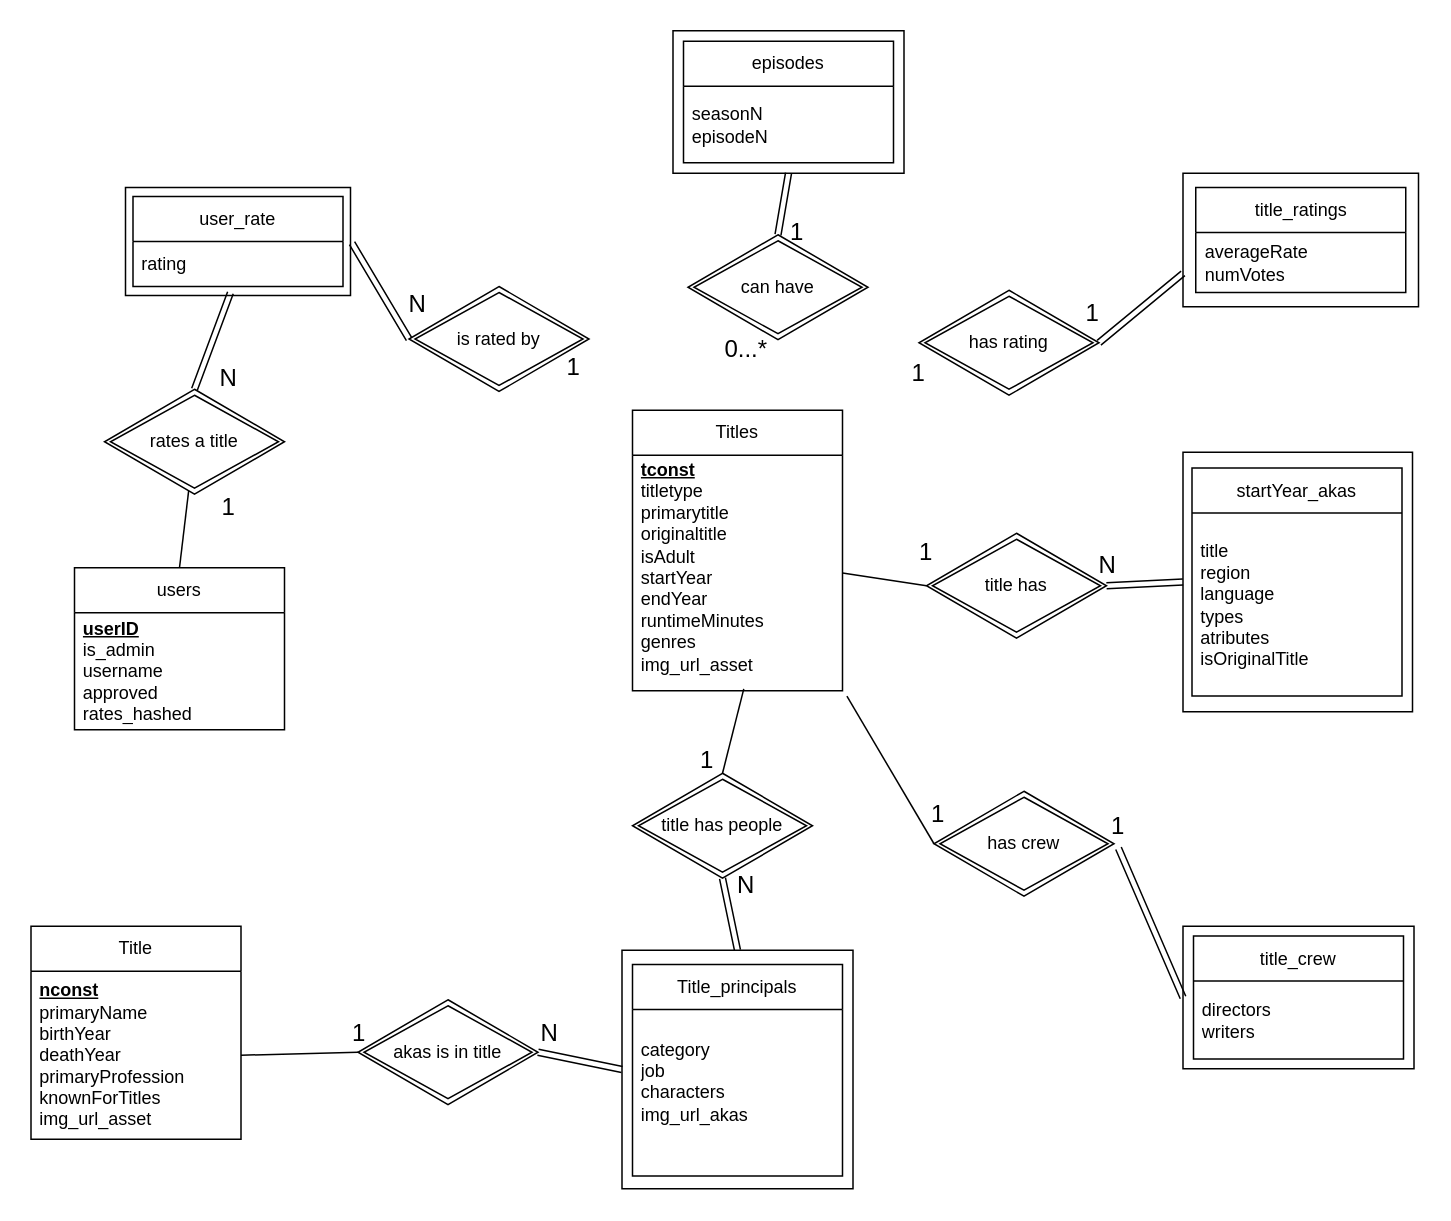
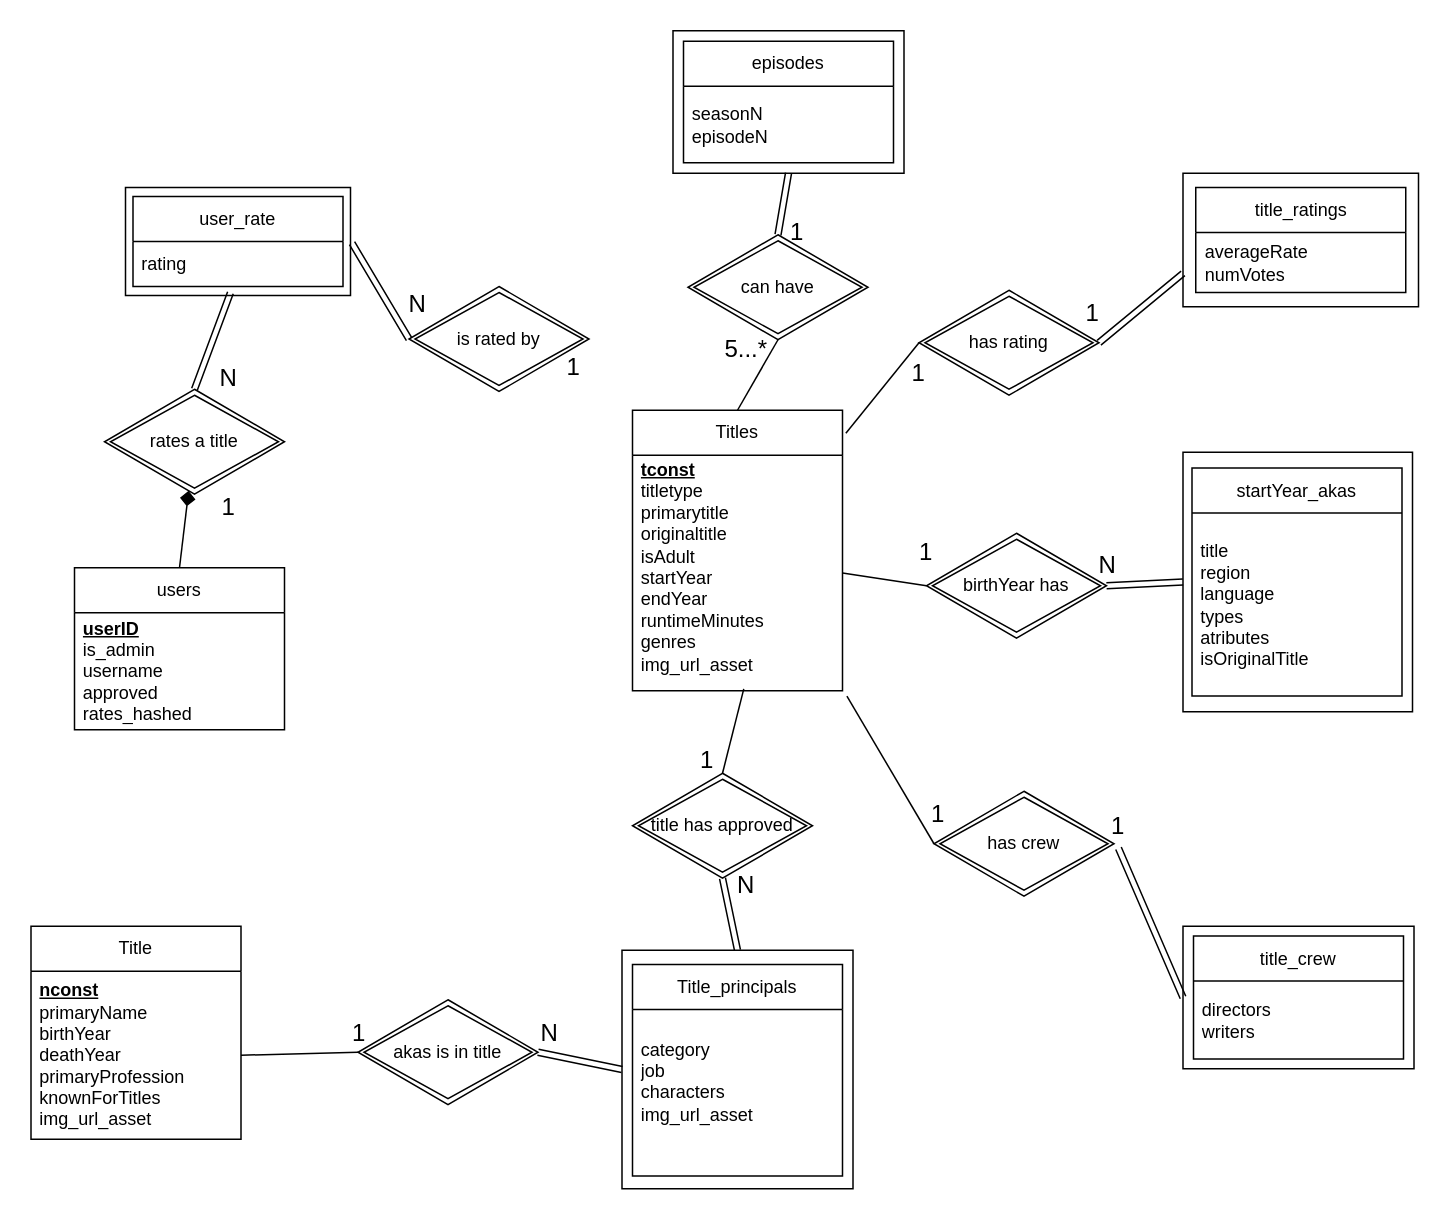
node "0...*": label "0...*" -> "5...*"
edge "can have" -- "Titles": added
edge "has rating" -- "Titles": added
edge "rates a title" -- "users": arrowhead none -> diamond
node "title has": label "title has" -> "birthYear has"
node "title has people": label "title has people" -> "title has approved"
node "category job characters img_url_akas": label "category job characters img_url_akas" -> "category job characters img_url_asset"
